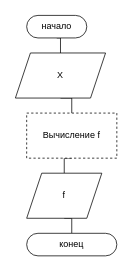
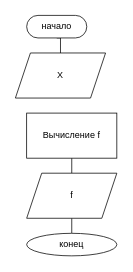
edge "X" -- "Вычисление f": removed
node "Вычисление f": style dashed -> solid
node "f": size 75x45 -> 90x45
node "конец": shape rounded rectangle -> ellipse
